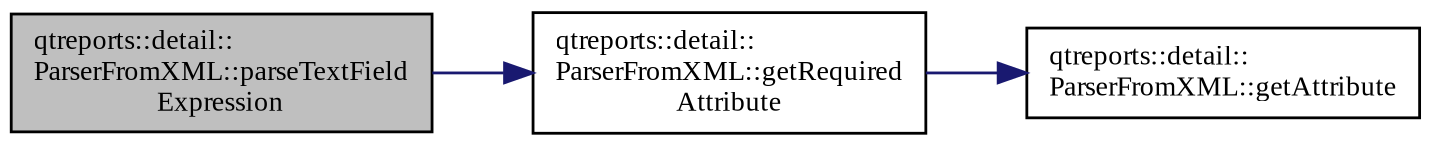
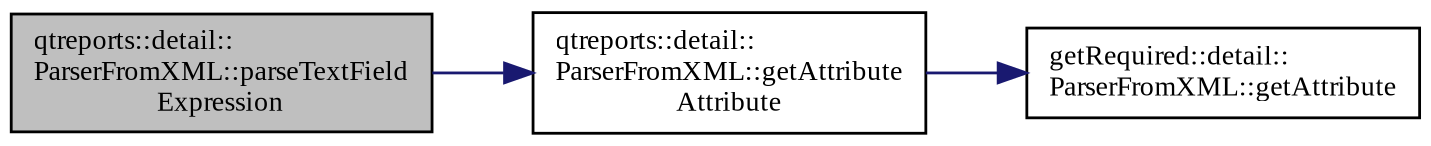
node "qtreports::detail:: ParserFromXML::getRequired Attribute": label "qtreports::detail:: ParserFromXML::getRequired Attribute" -> "qtreports::detail:: ParserFromXML::getAttribute Attribute"
node "qtreports::detail:: ParserFromXML::getAttribute": label "qtreports::detail:: ParserFromXML::getAttribute" -> "getRequired::detail:: ParserFromXML::getAttribute"
